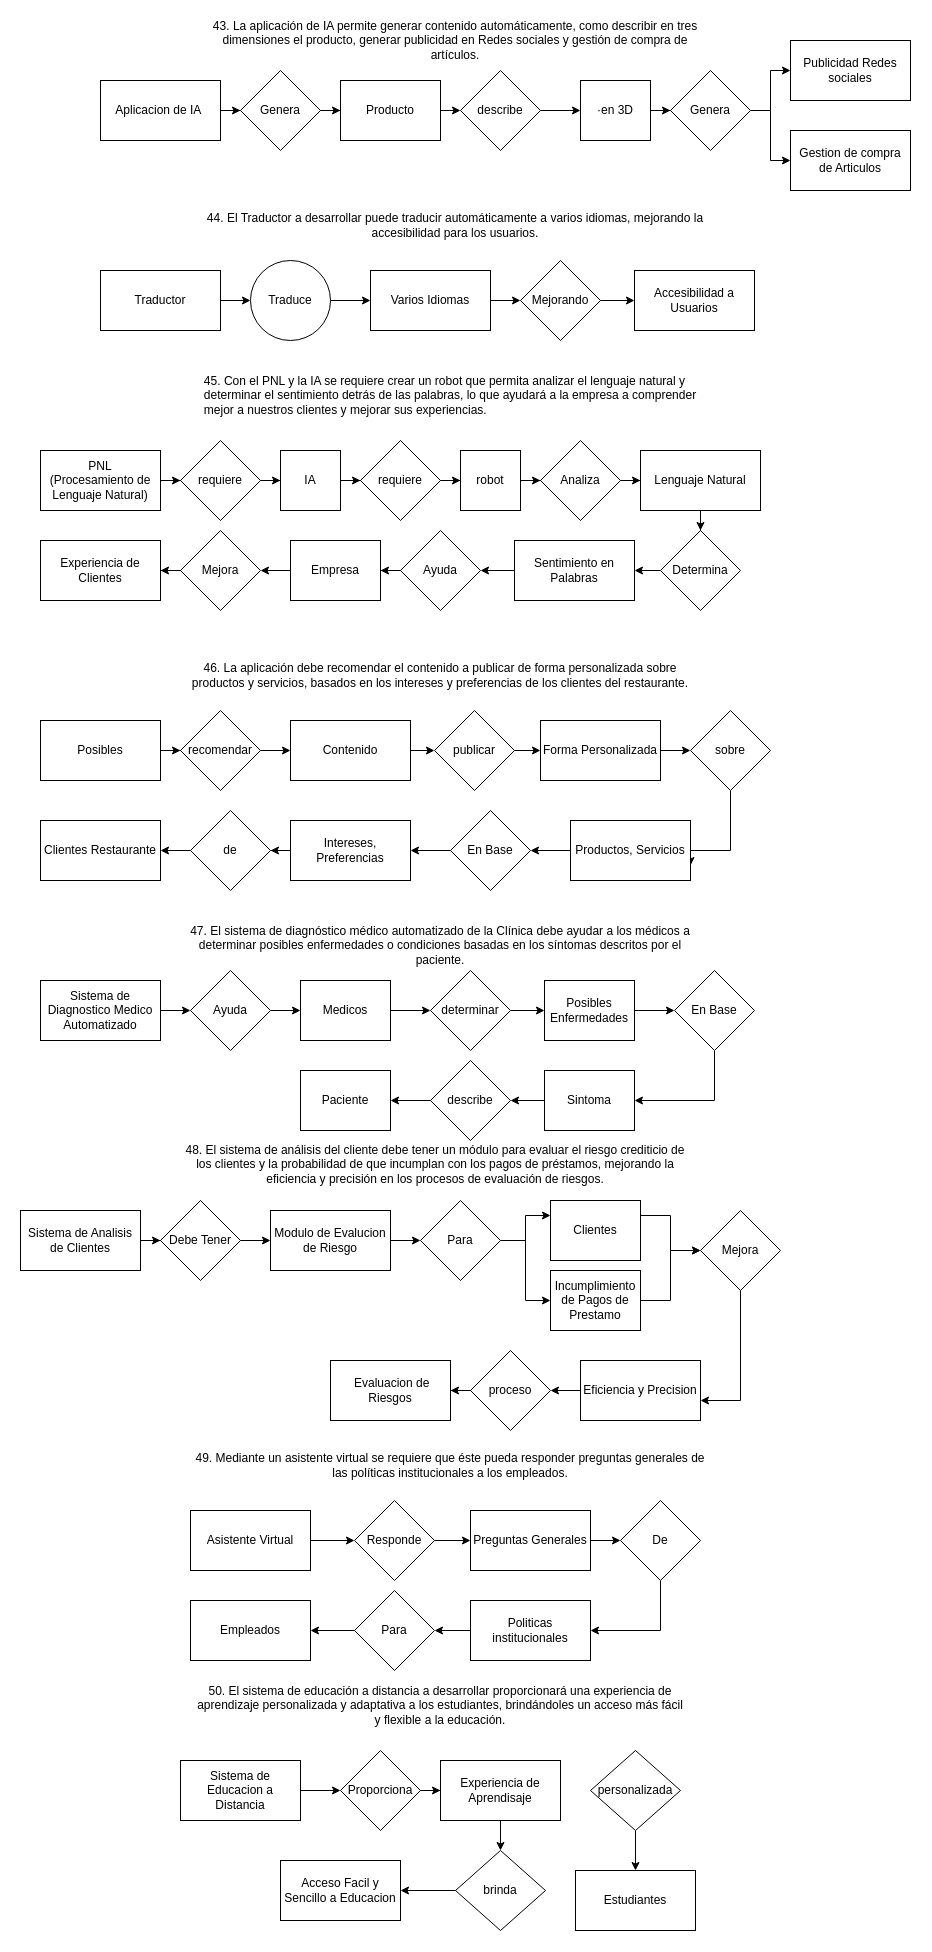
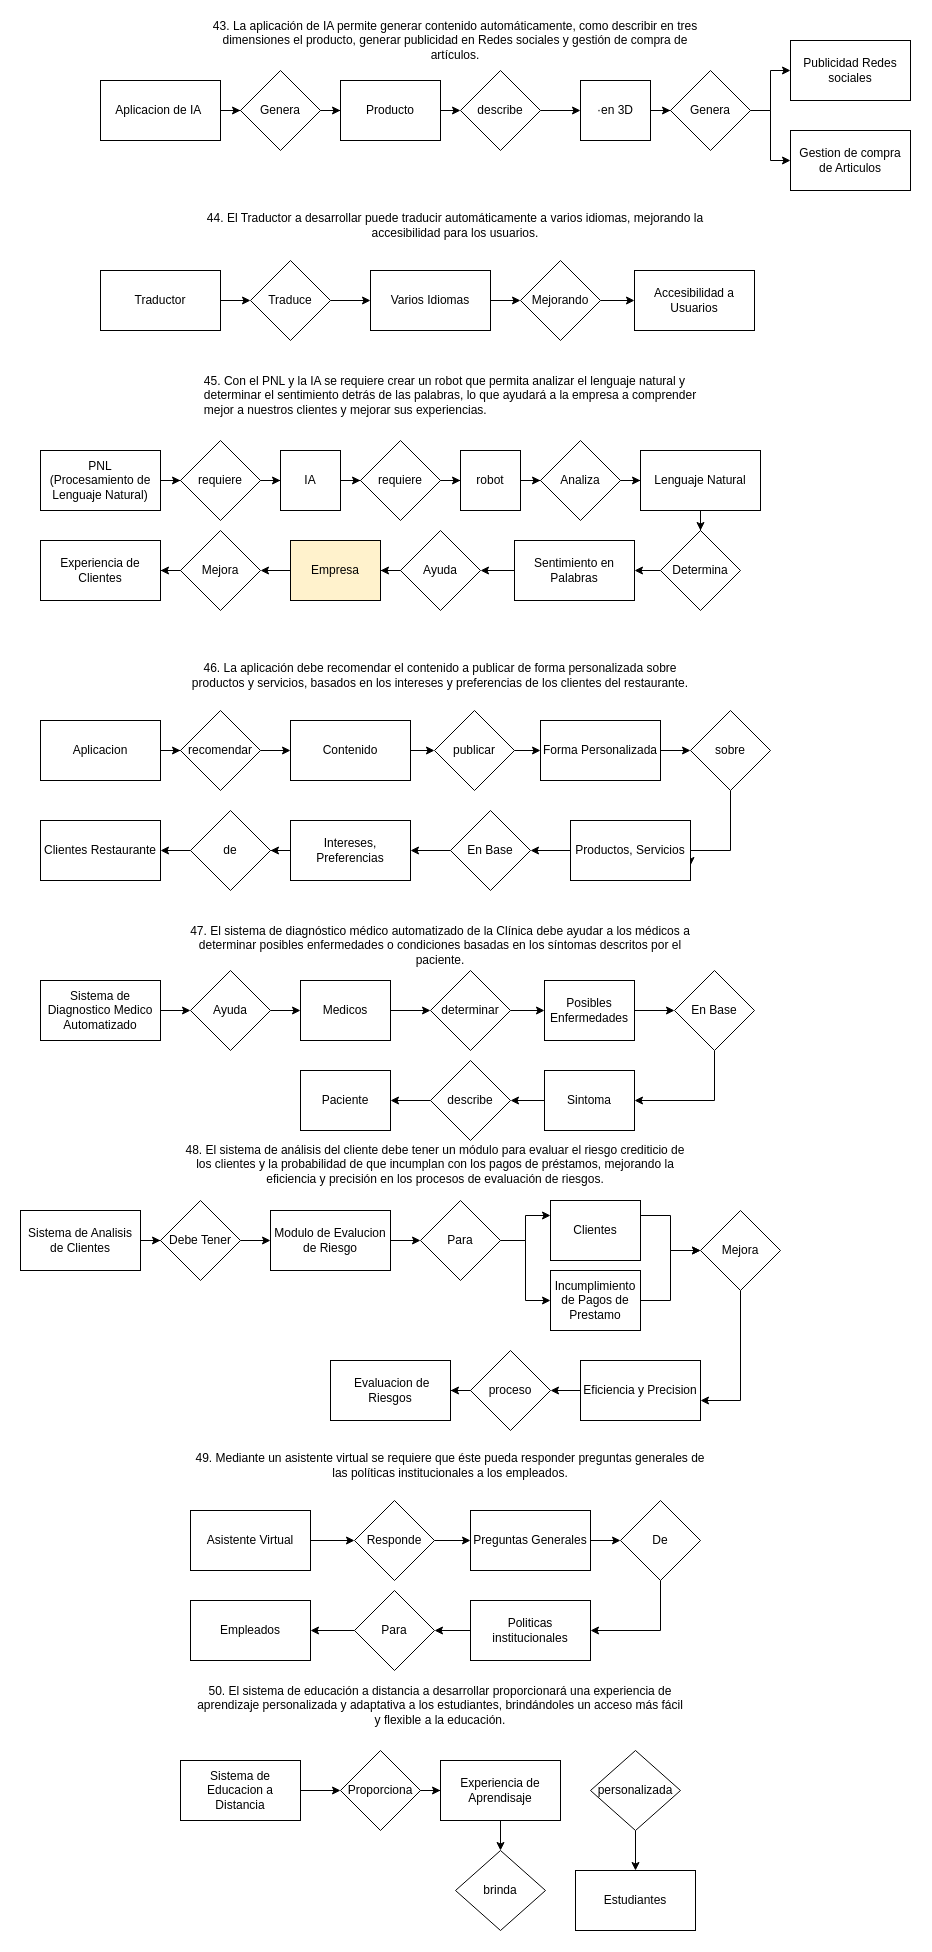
node "Traduce": shape ellipse -> diamond
node "Empresa": fillcolor #ffffff -> #fff2cc
node "Posibles": label "Posibles" -> "Aplicacion"
node "Acceso Facil y Sencillo a Educacion": removed
edge "brinda" -> "Acceso Facil y Sencillo a Educacion": removed
